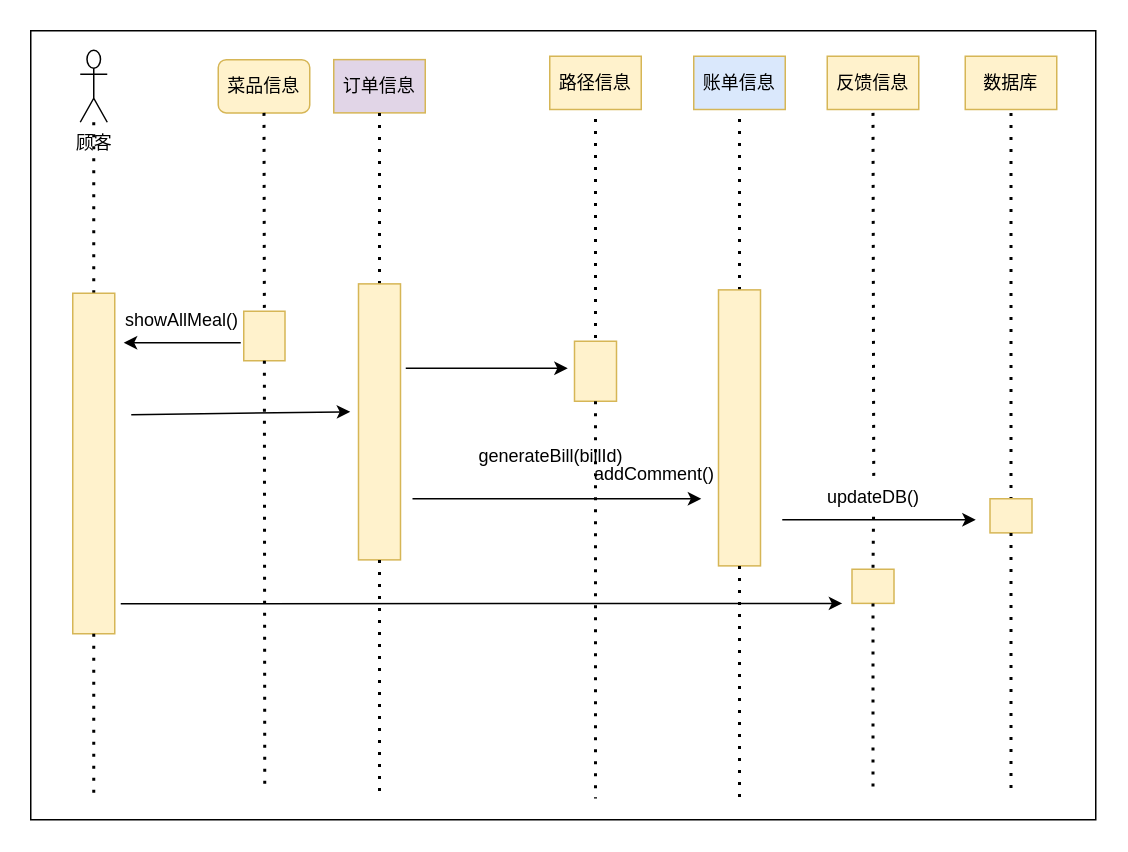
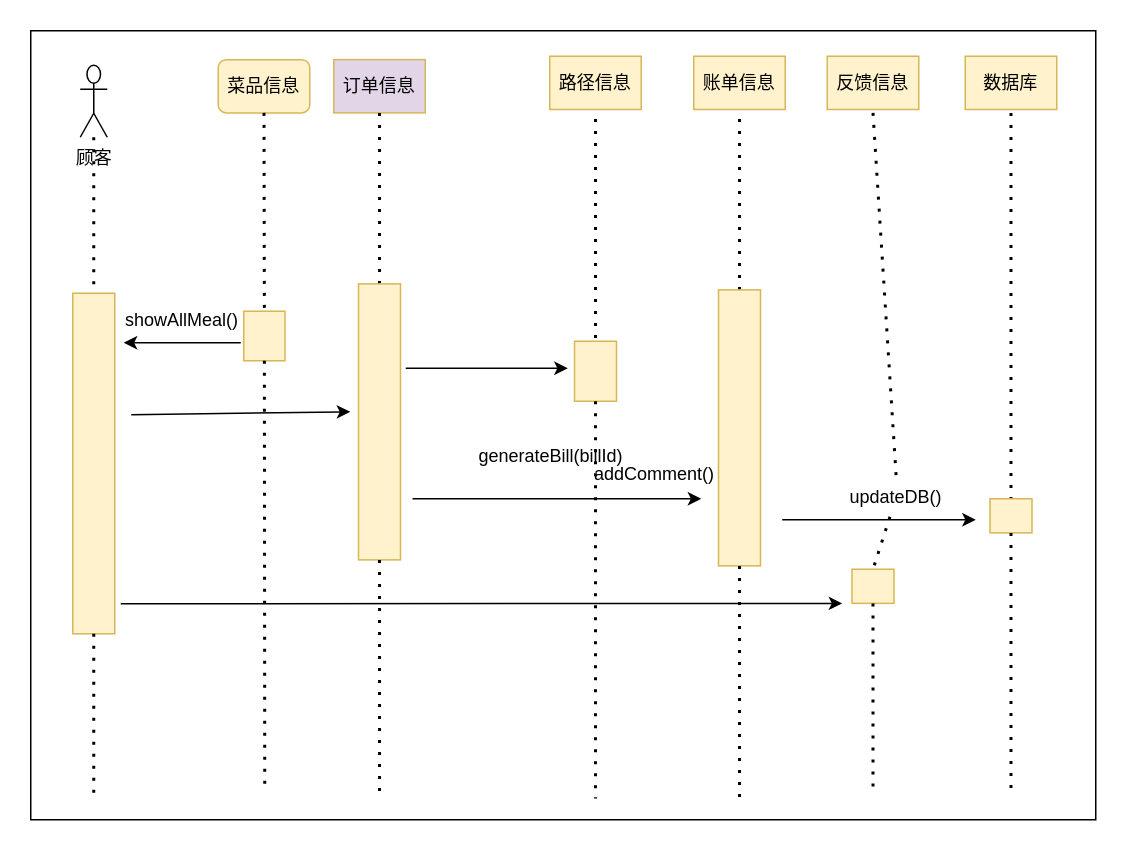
node "账单信息": fillcolor #dae8fc -> #fff2cc
node "顾客": moved (94, 86) -> (94, 101)
node "updateDB()": moved (874, 497) -> (896, 497)
